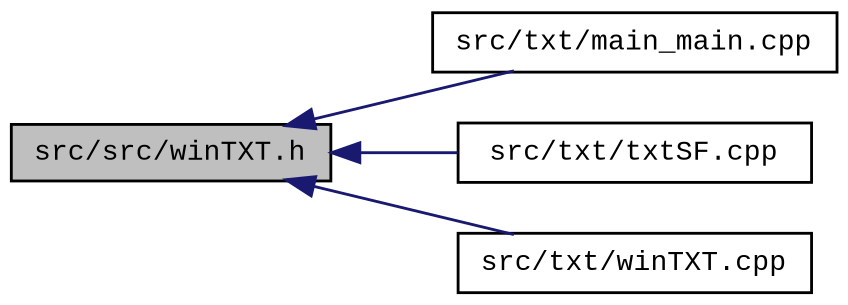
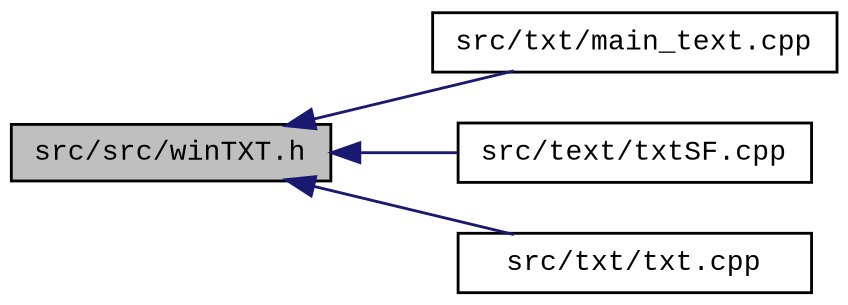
node "src/txt/main_main.cpp": label "src/txt/main_main.cpp" -> "src/txt/main_text.cpp"
node "src/txt/txtSF.cpp": label "src/txt/txtSF.cpp" -> "src/text/txtSF.cpp"
node "src/txt/winTXT.cpp": label "src/txt/winTXT.cpp" -> "src/txt/txt.cpp"
